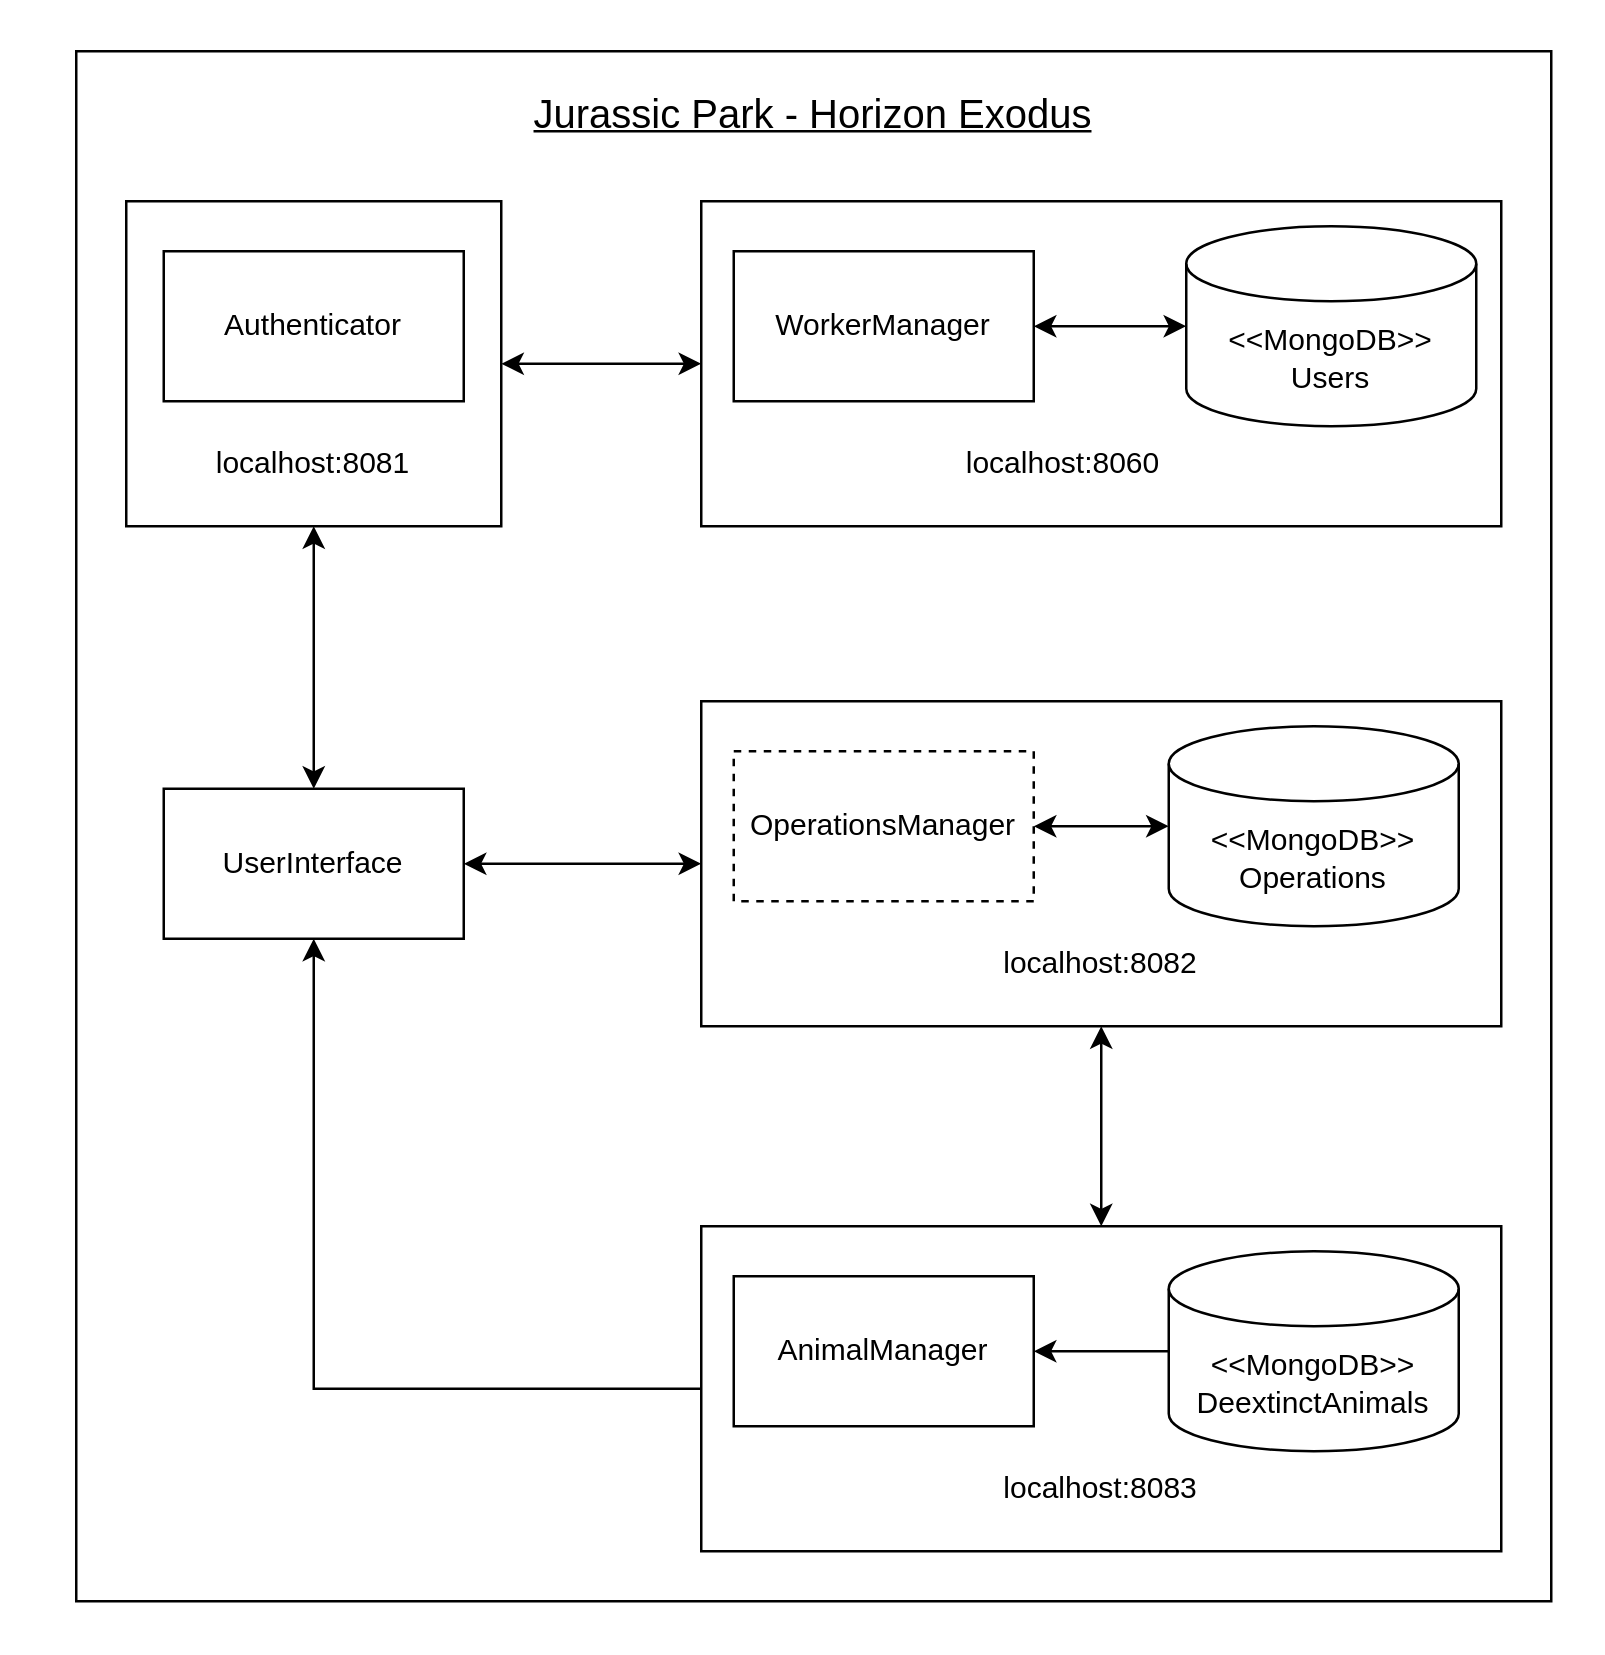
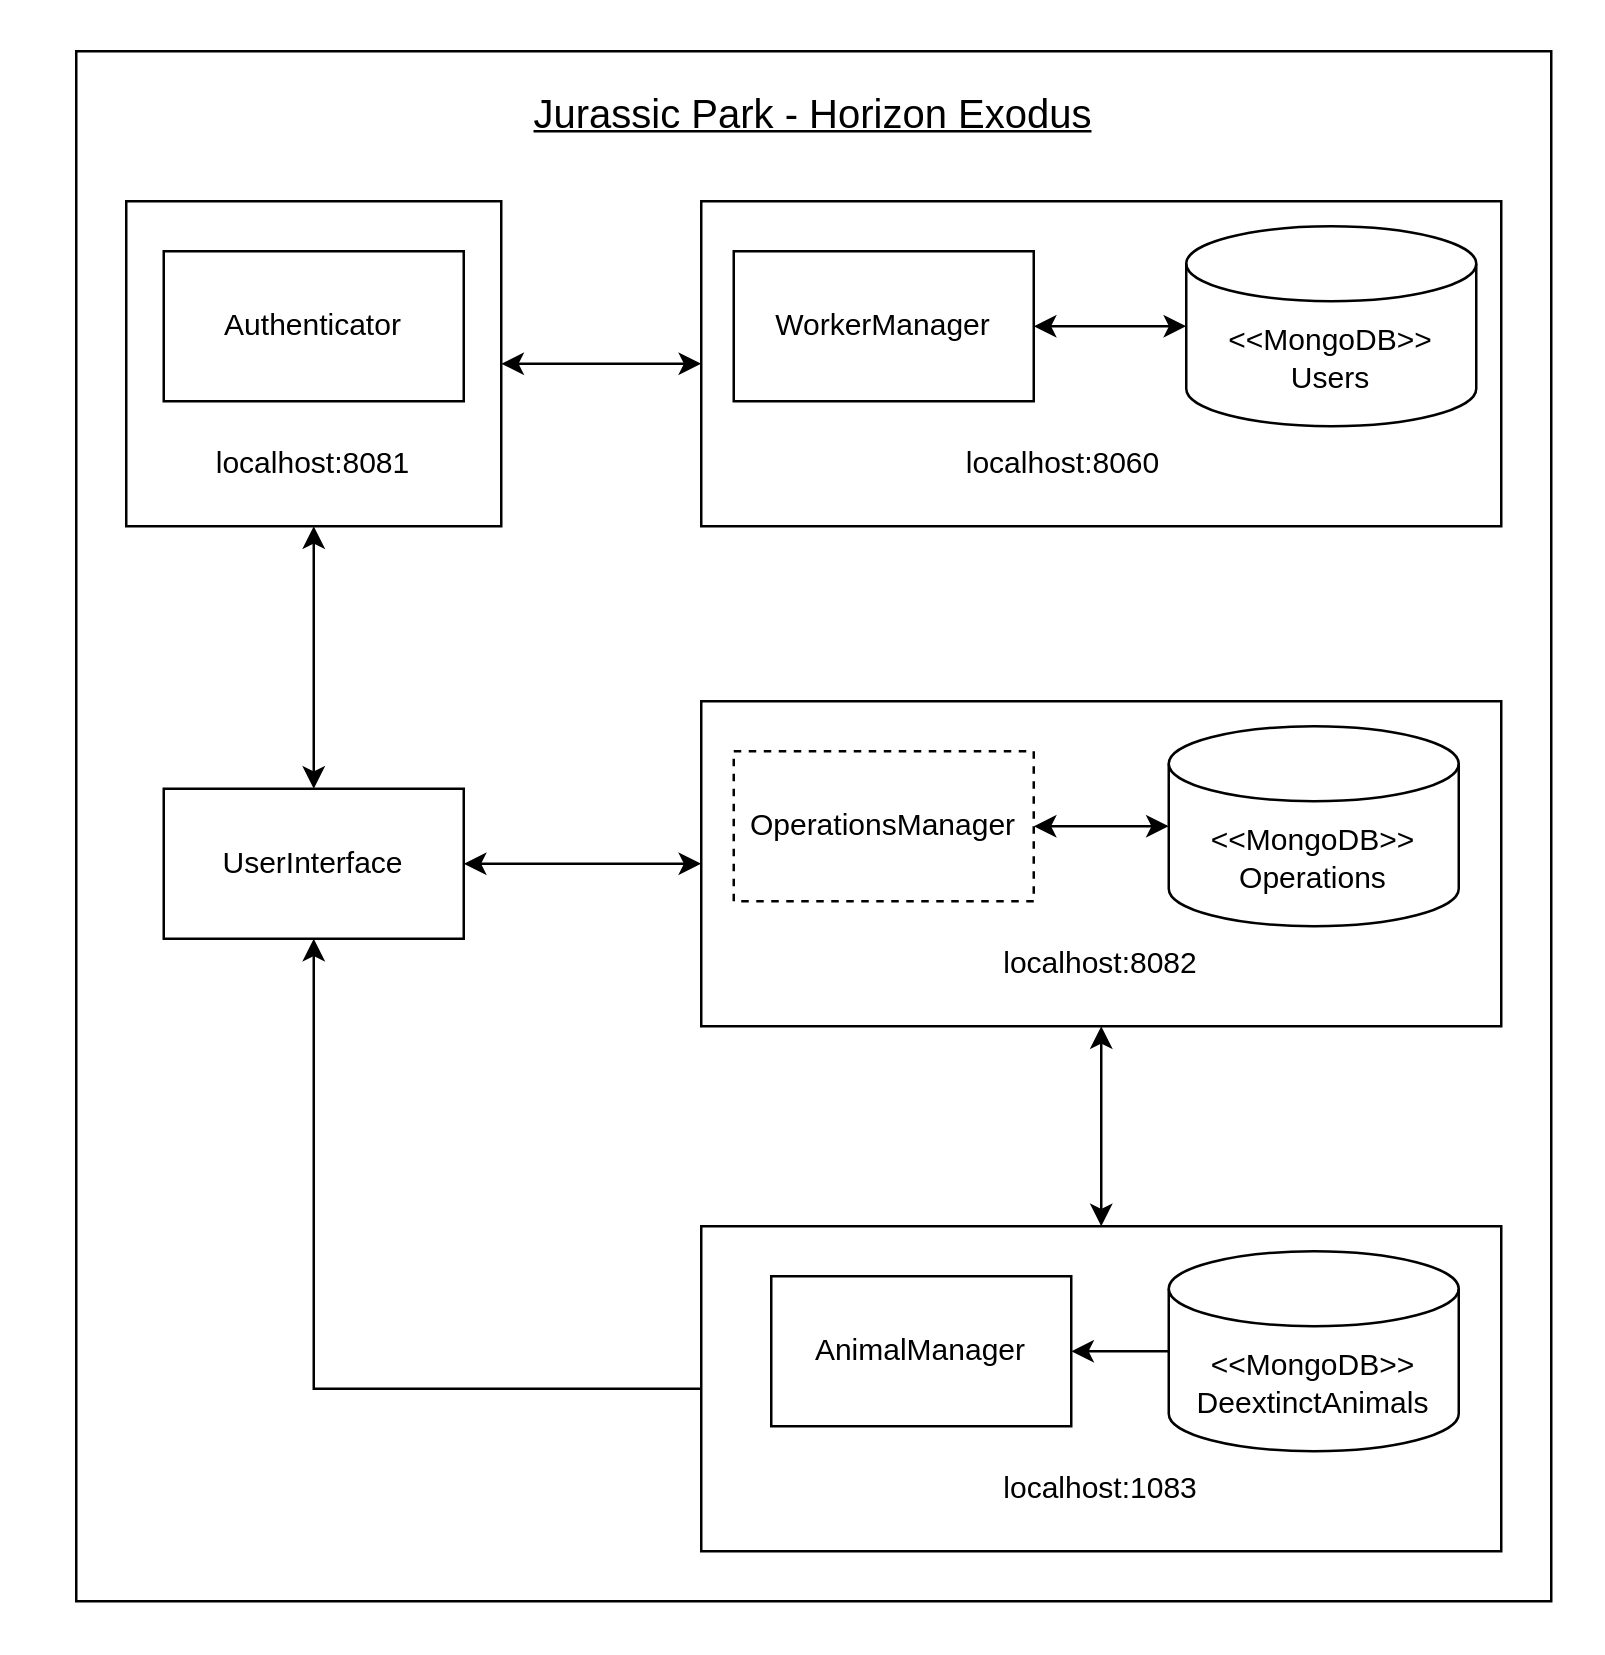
node "AnimalManager": moved (884, 1351) -> (921, 1351)
node "localhost:8083": label "localhost:8083" -> "localhost:1083"
